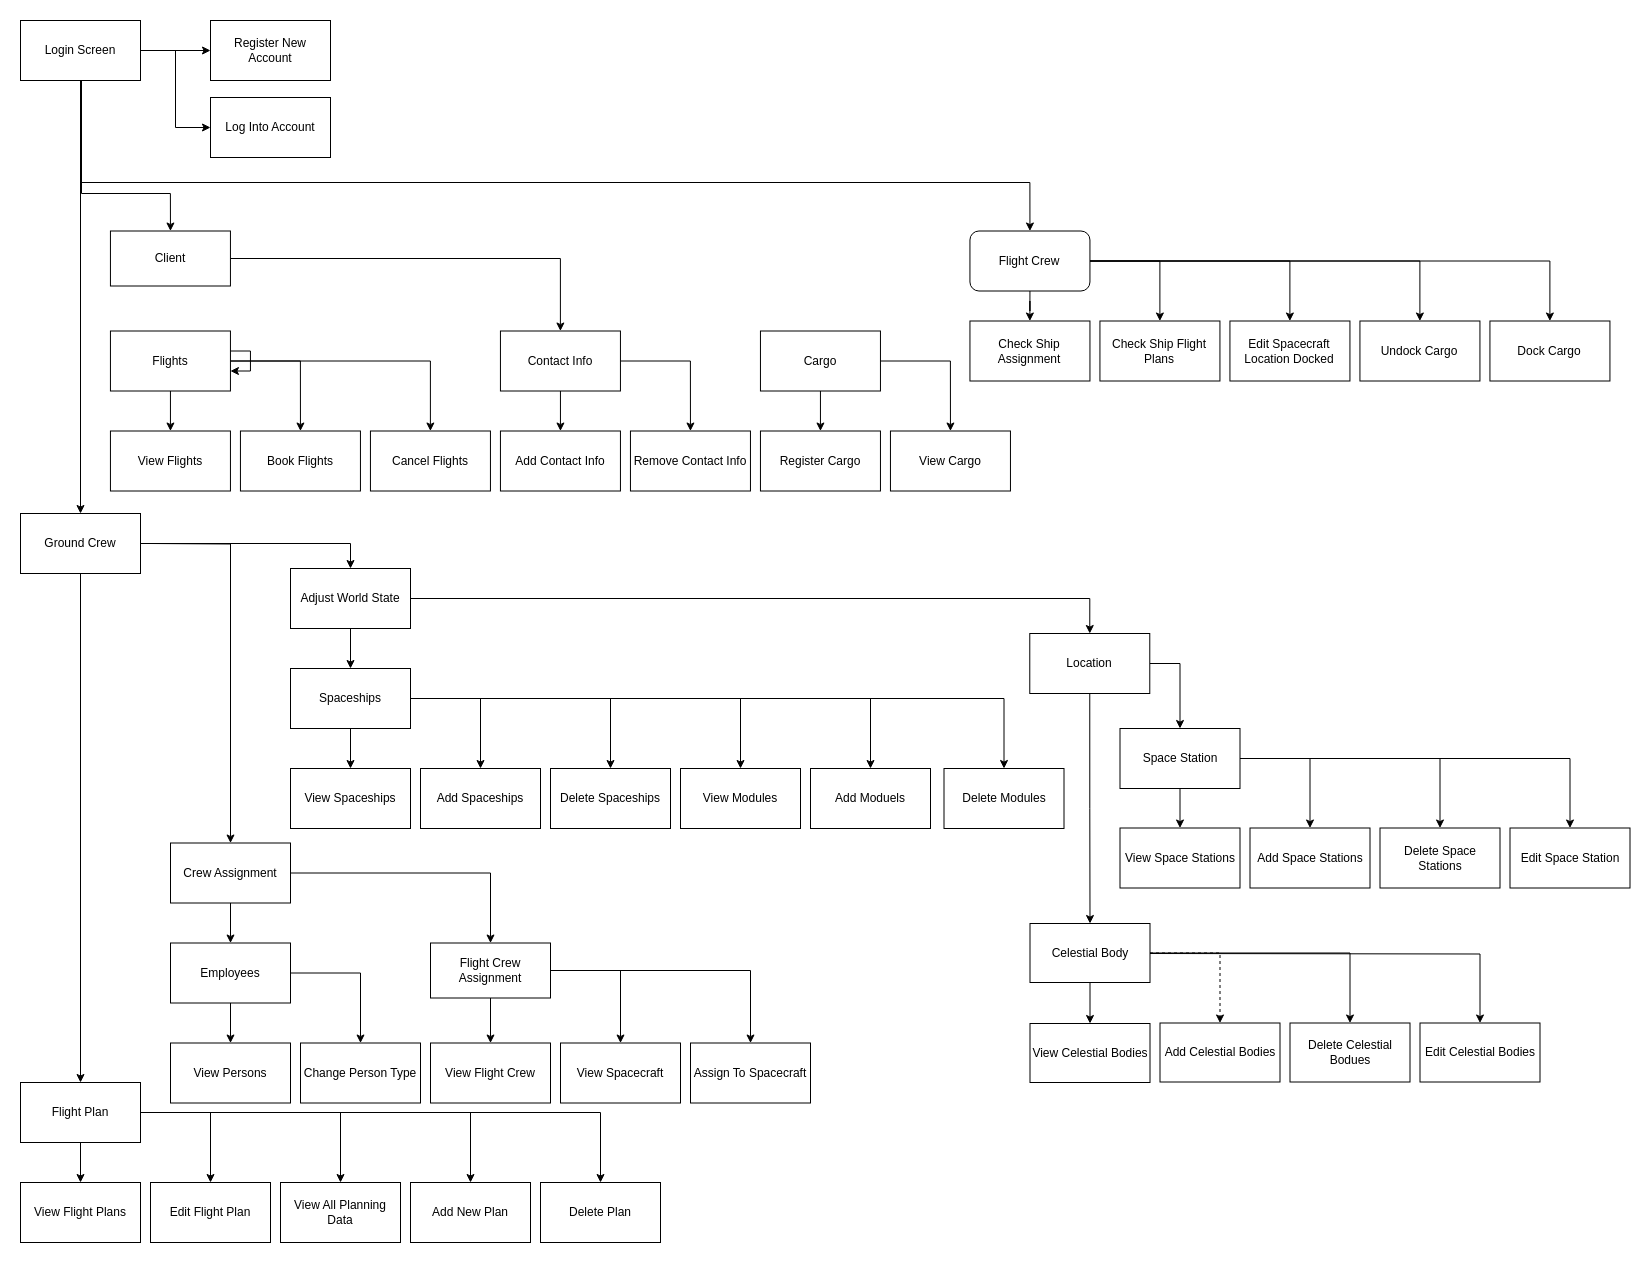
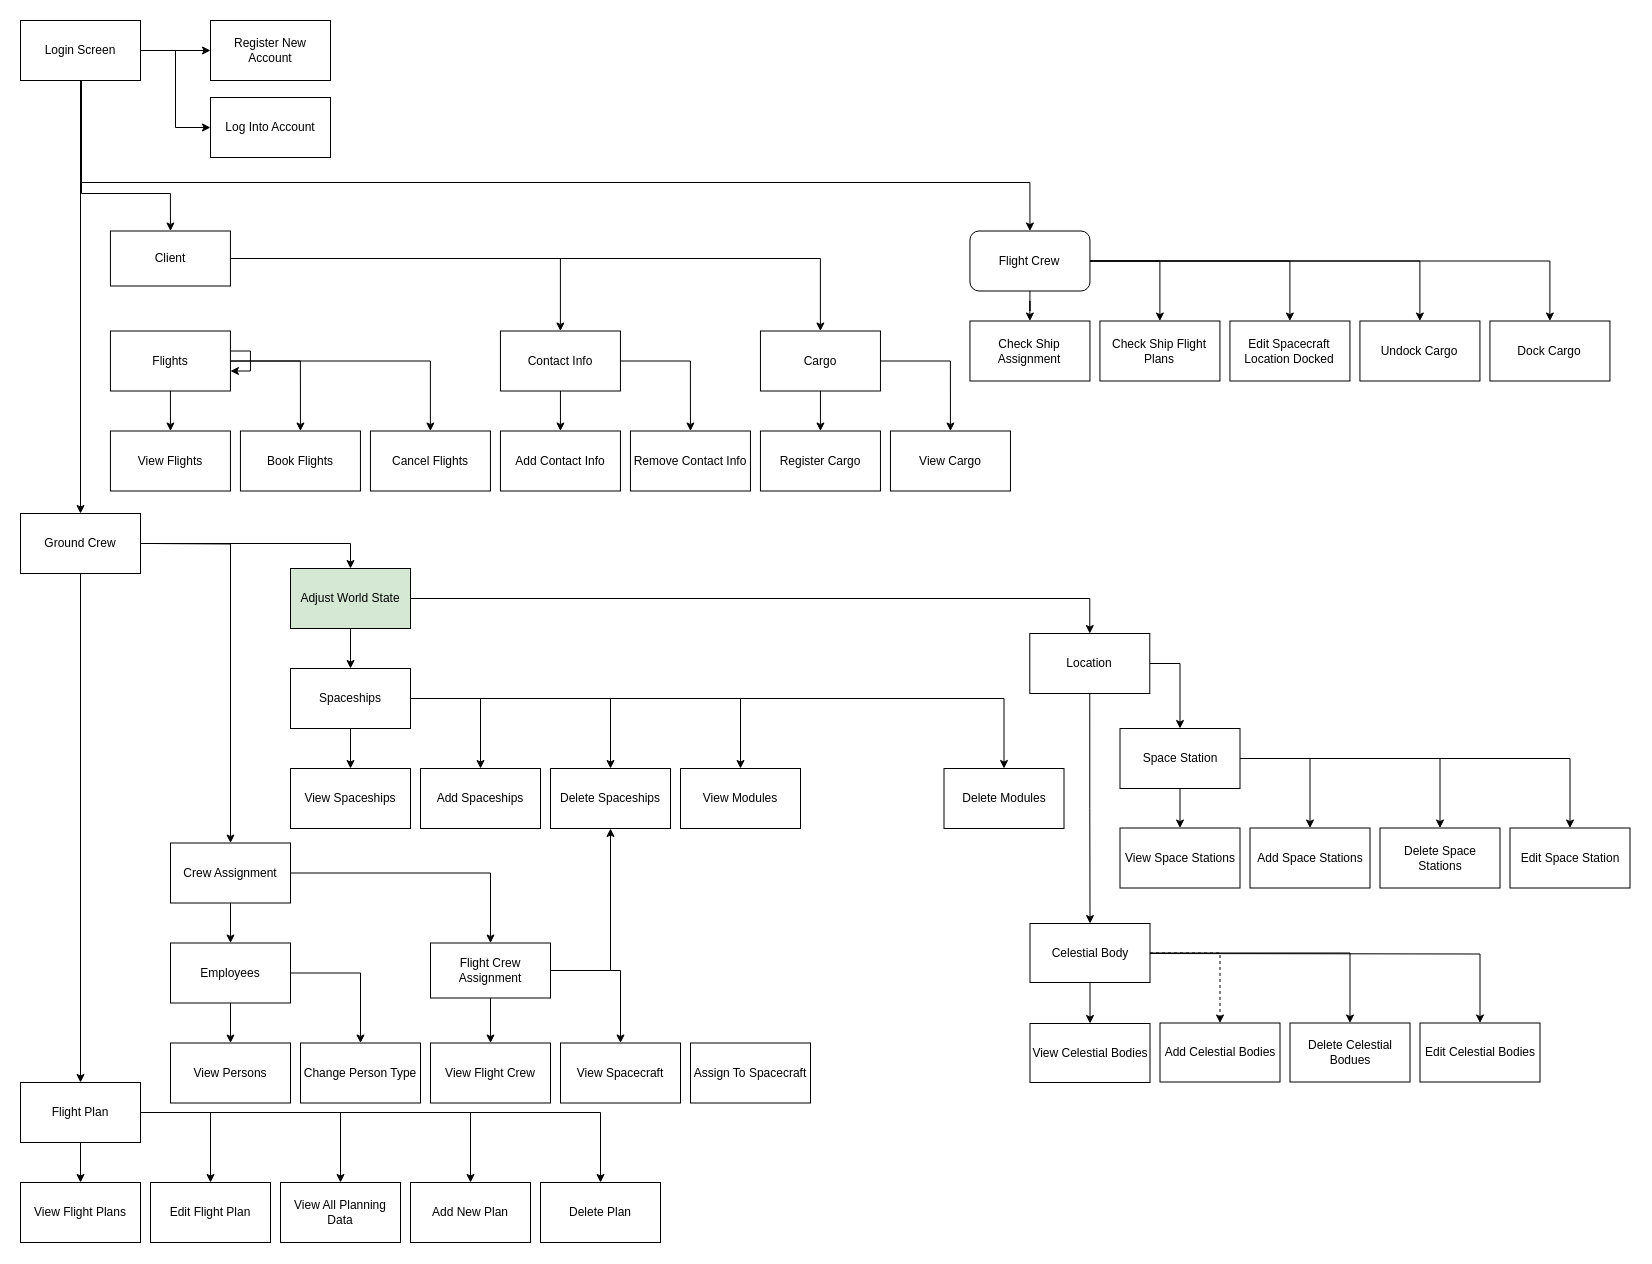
edge "Client" -> "Cargo": added
node "Adjust World State": fillcolor #ffffff -> #d5e8d4
edge "Spaceships" -> "Add Moduels": removed
node "Add Moduels": removed
edge "Flight Crew Assignment" -> "Assign To Spacecraft": now "Flight Crew Assignment" -> "Delete Spaceships"
